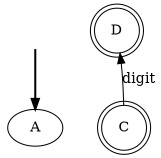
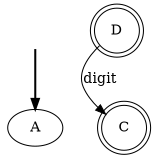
edge "C" -> "D": reversed
